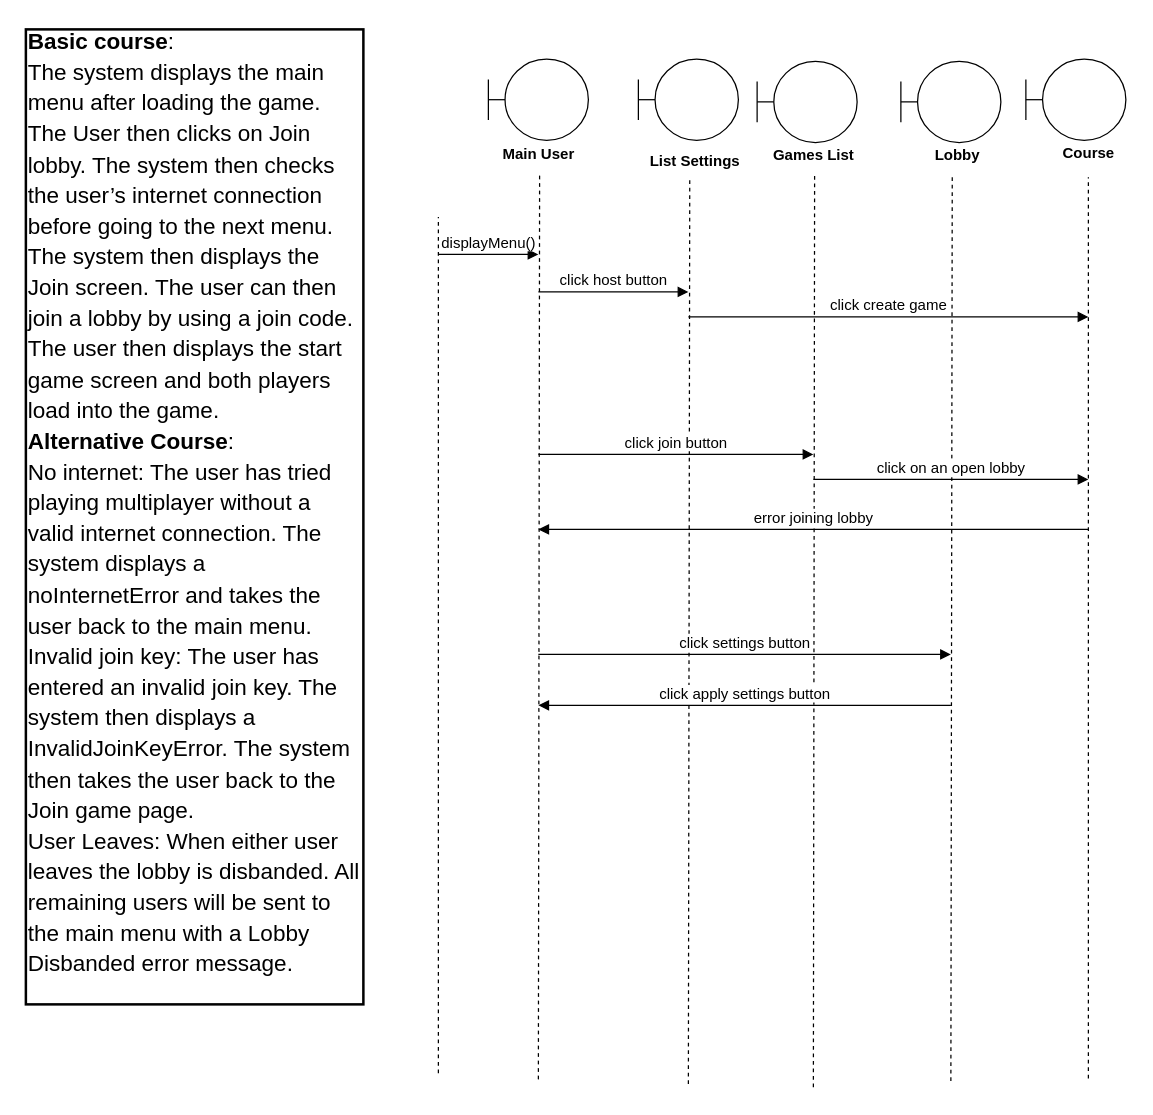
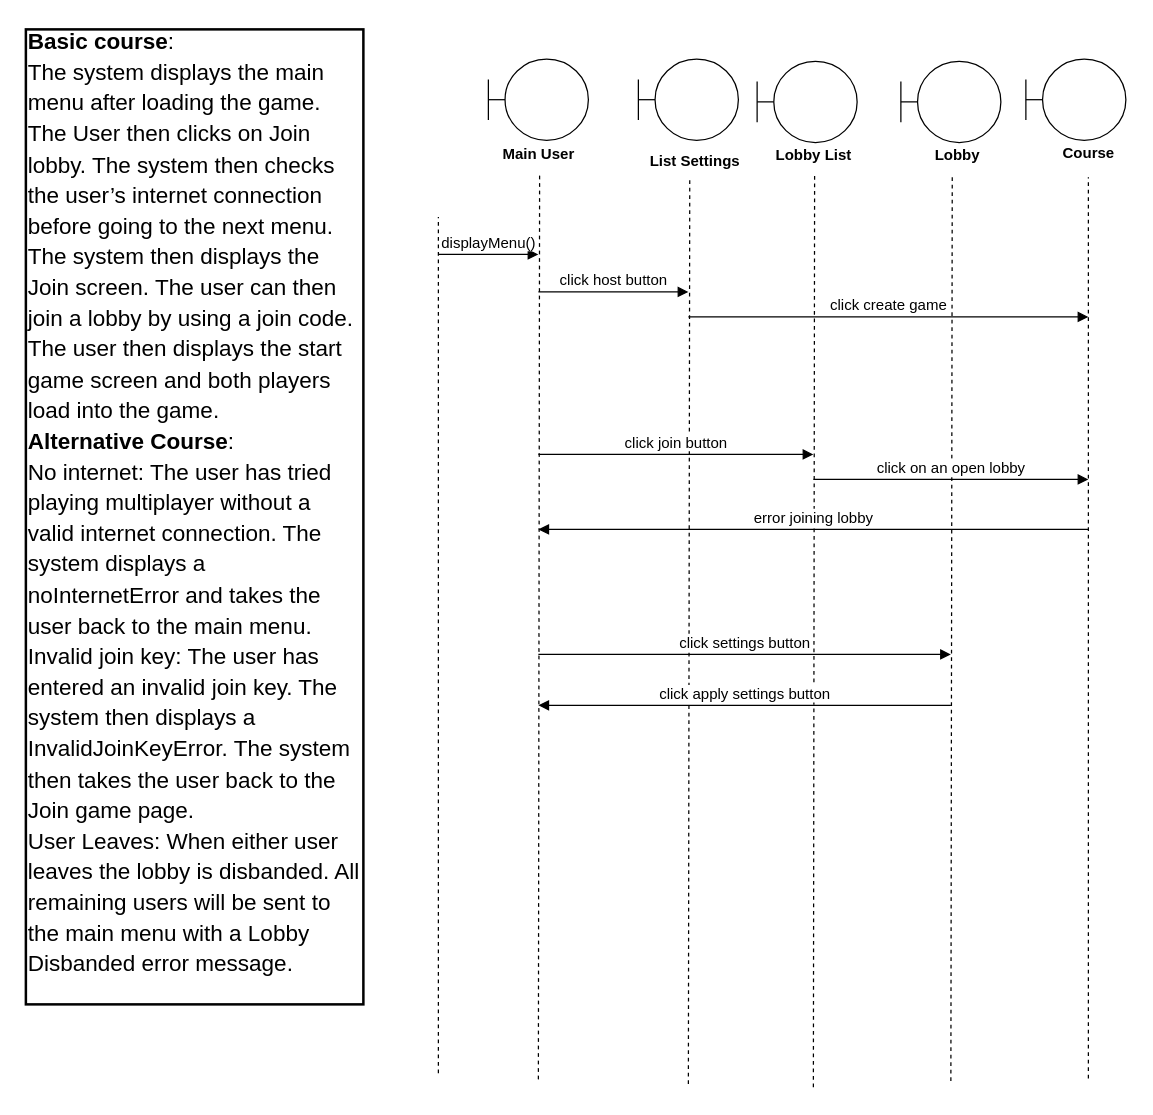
node "Games List": label "Games List" -> "Lobby List"
